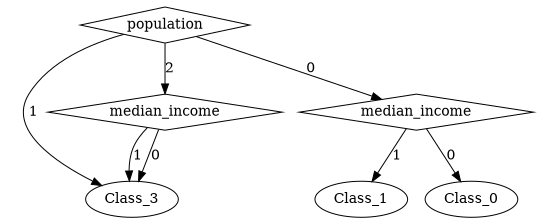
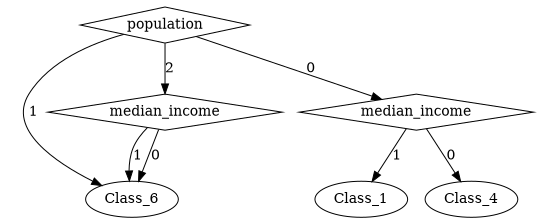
node "Class_3": label "Class_3" -> "Class_6"
node "Class_0": label "Class_0" -> "Class_4"
